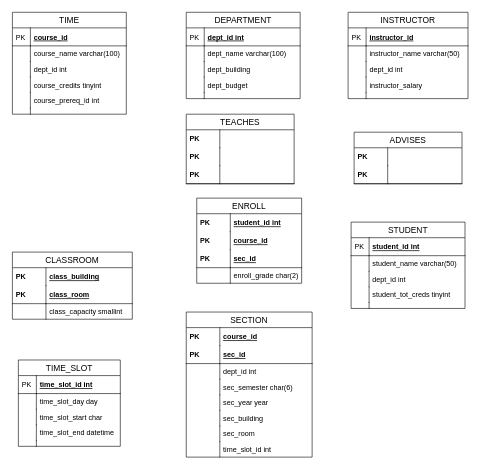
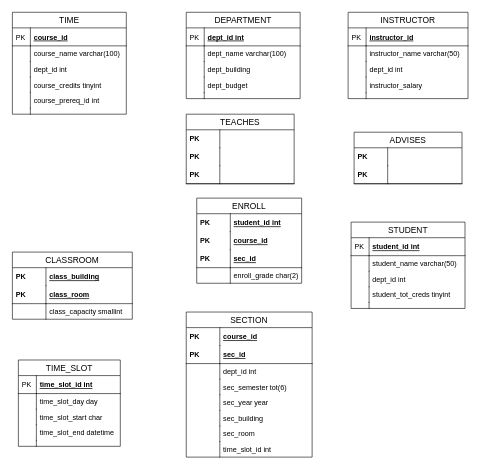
node "sec_semester char(6)": label "sec_semester char(6)" -> "sec_semester tot(6)"
